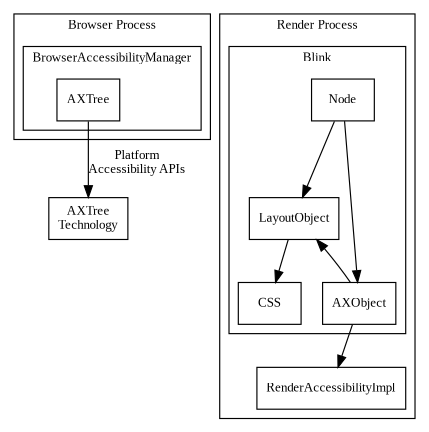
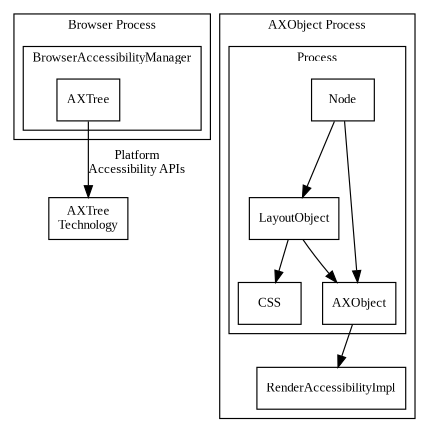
cluster "Render Process": label "Render Process" -> "AXObject Process"
cluster "Blink": label "Blink" -> "Process"
edge "AXObject" -> "LayoutObject": reversed
